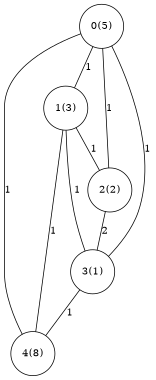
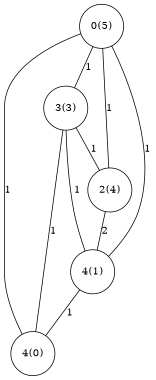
node "1(3)": label "1(3)" -> "3(3)"
node "2(2)": label "2(2)" -> "2(4)"
node "3(1)": label "3(1)" -> "4(1)"
node "4(8)": label "4(8)" -> "4(0)"
